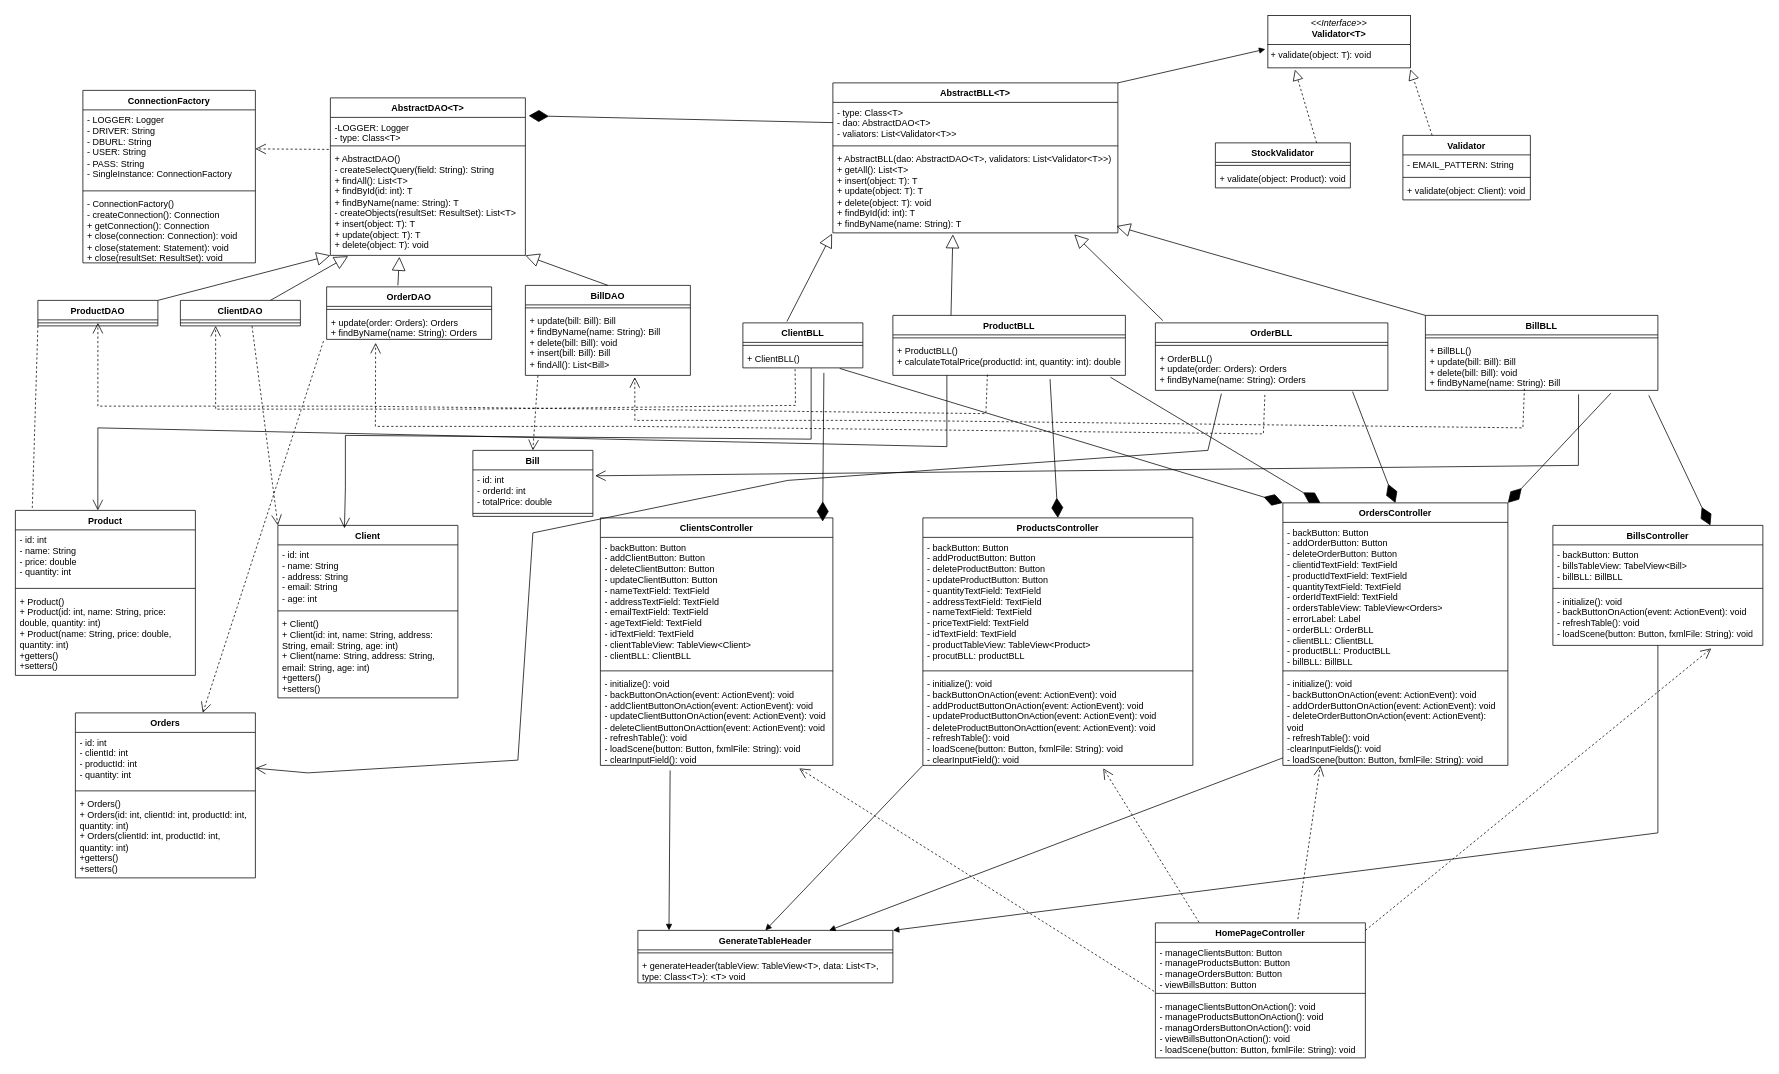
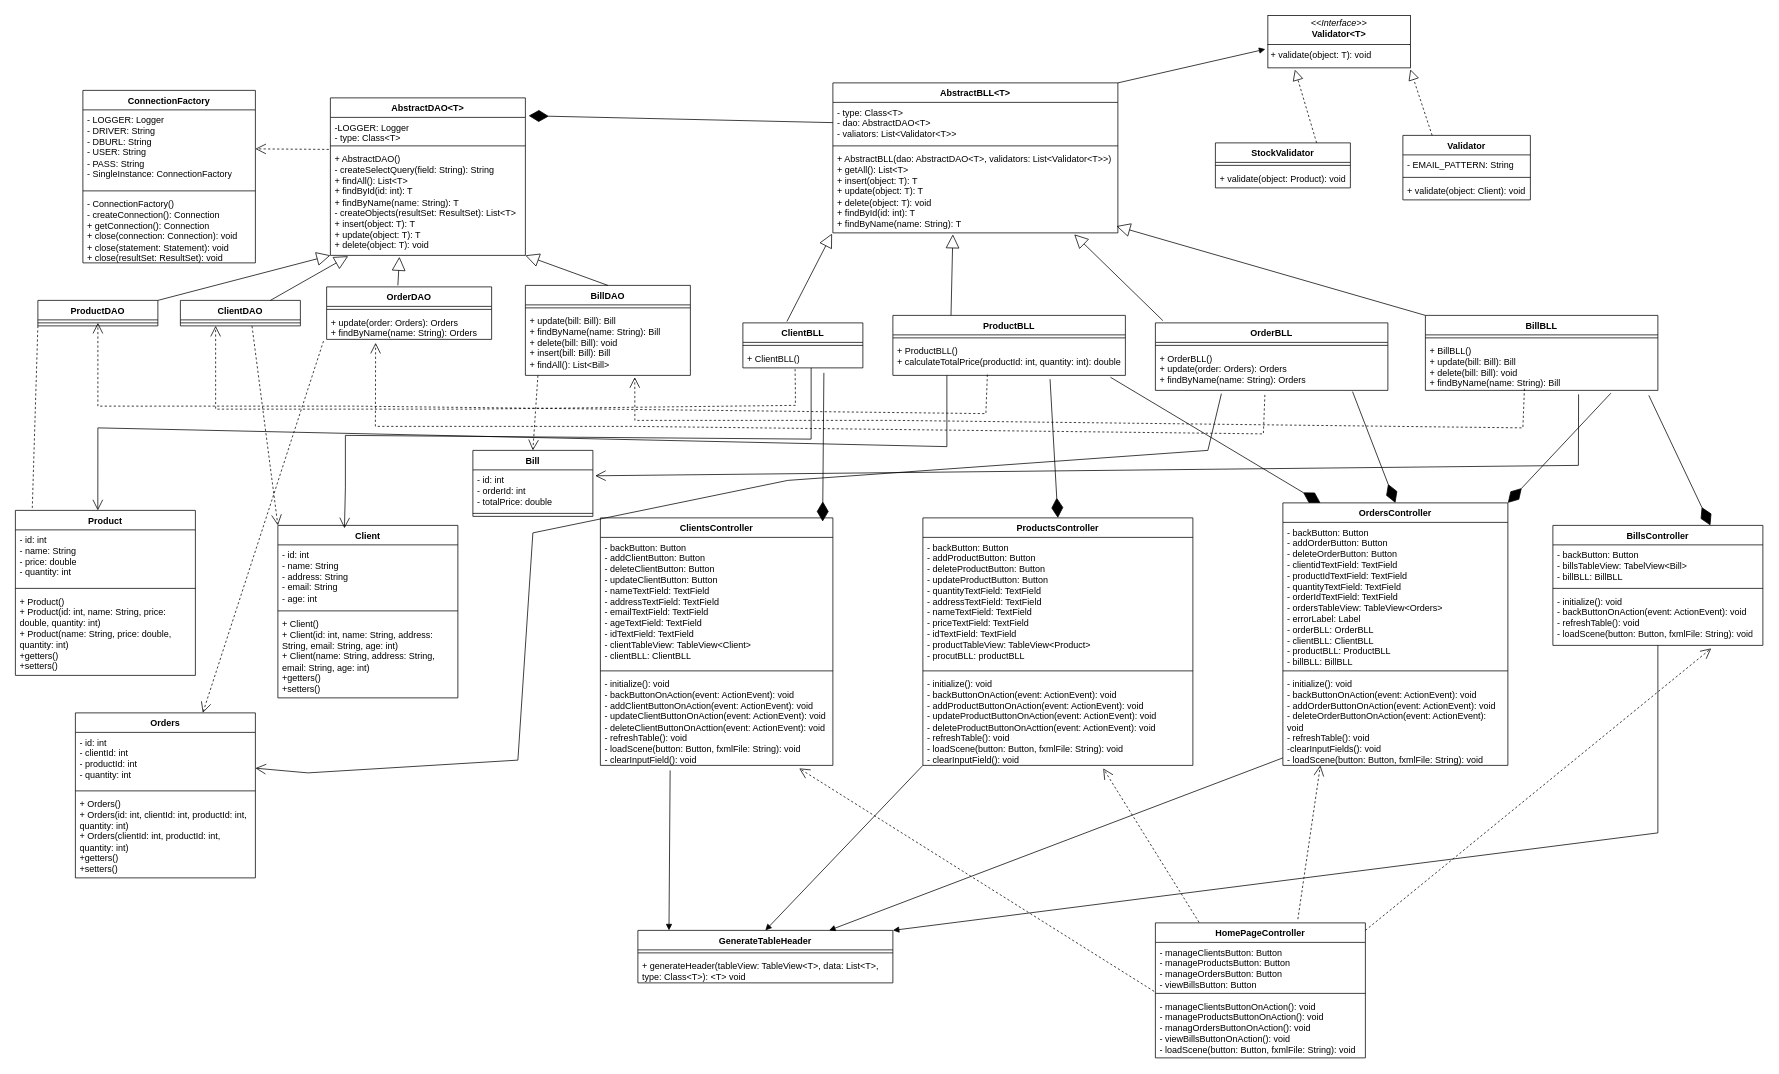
edge "+ ClientBLL()" -> "OrdersController": removed
